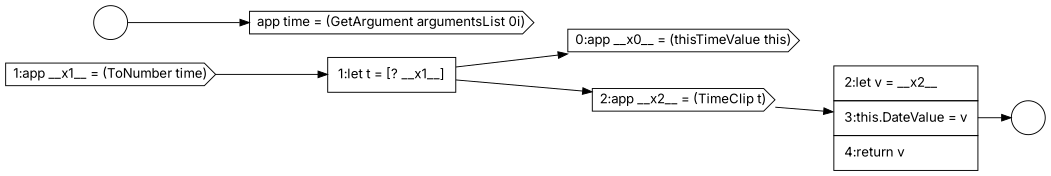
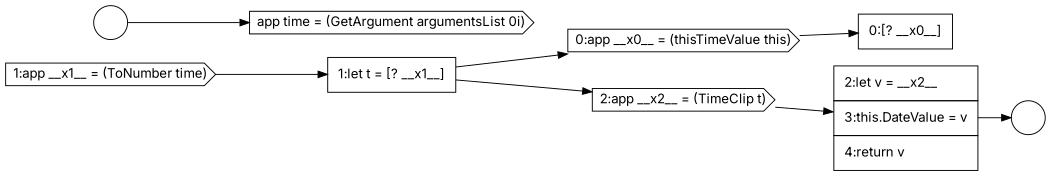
node "0:[? __x0__]": added
